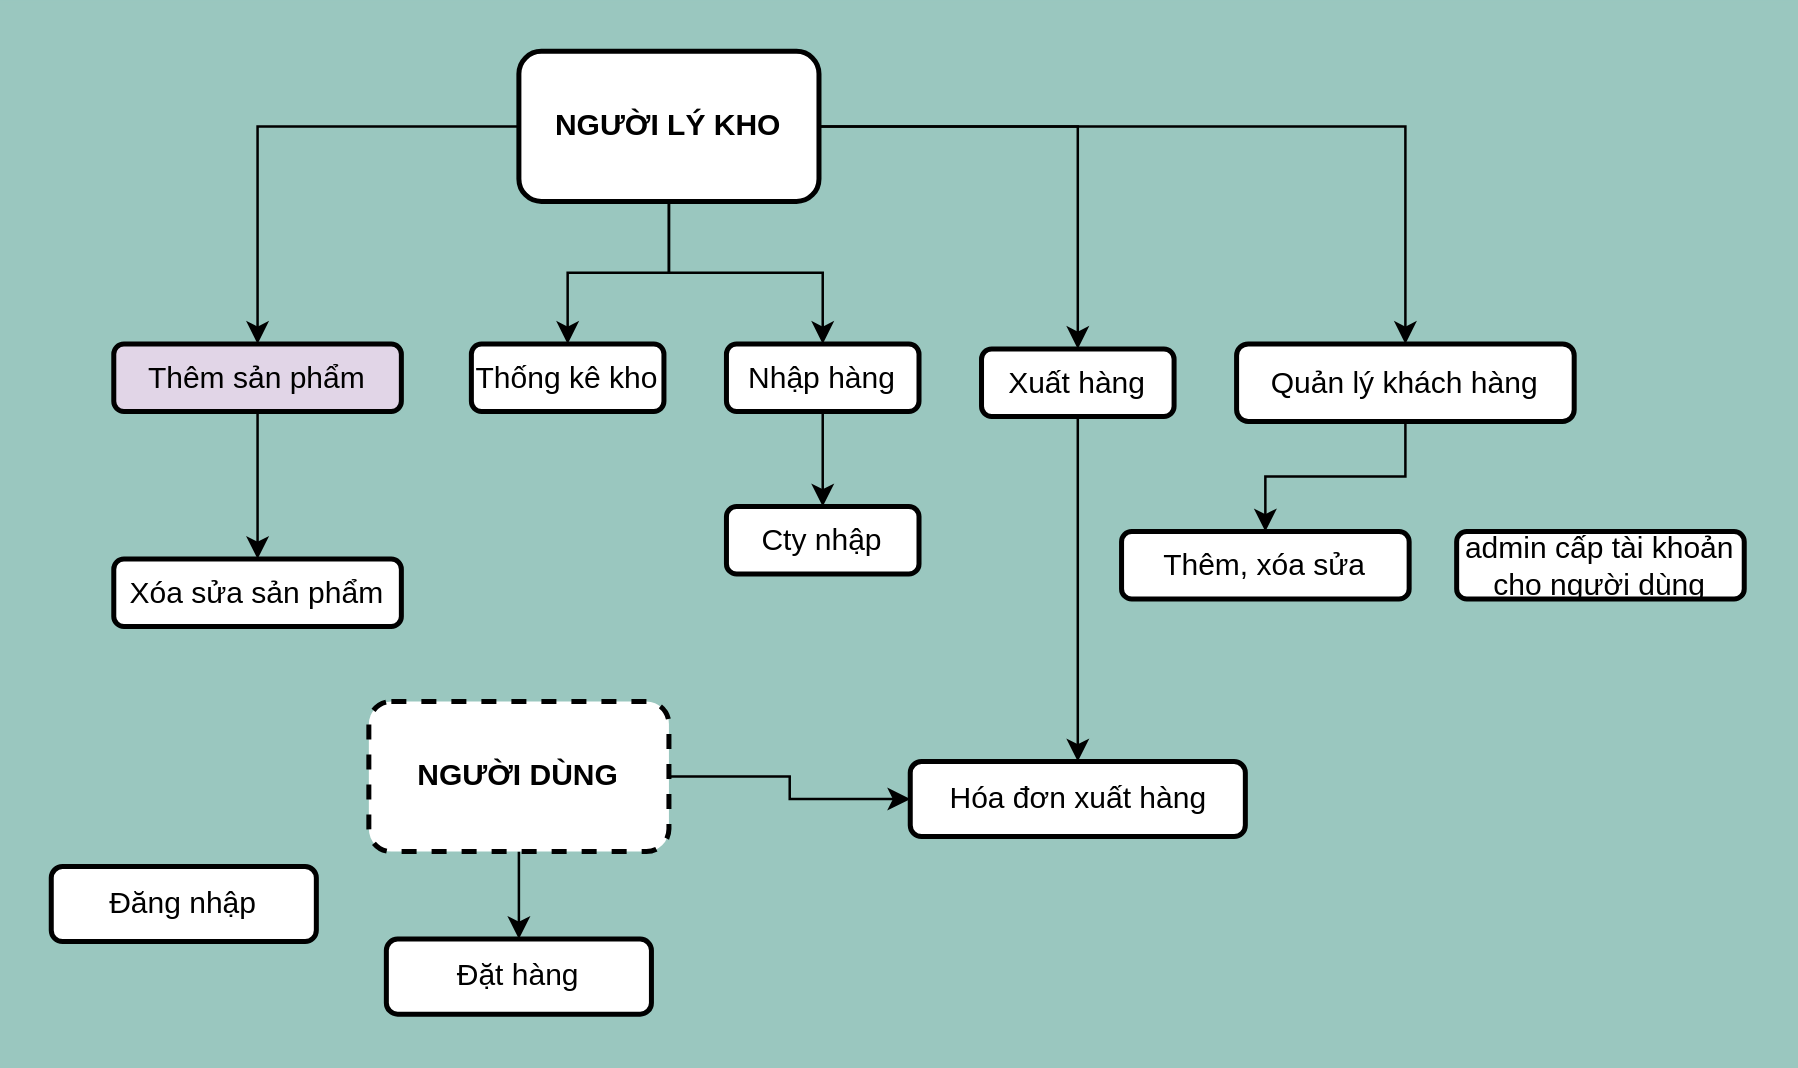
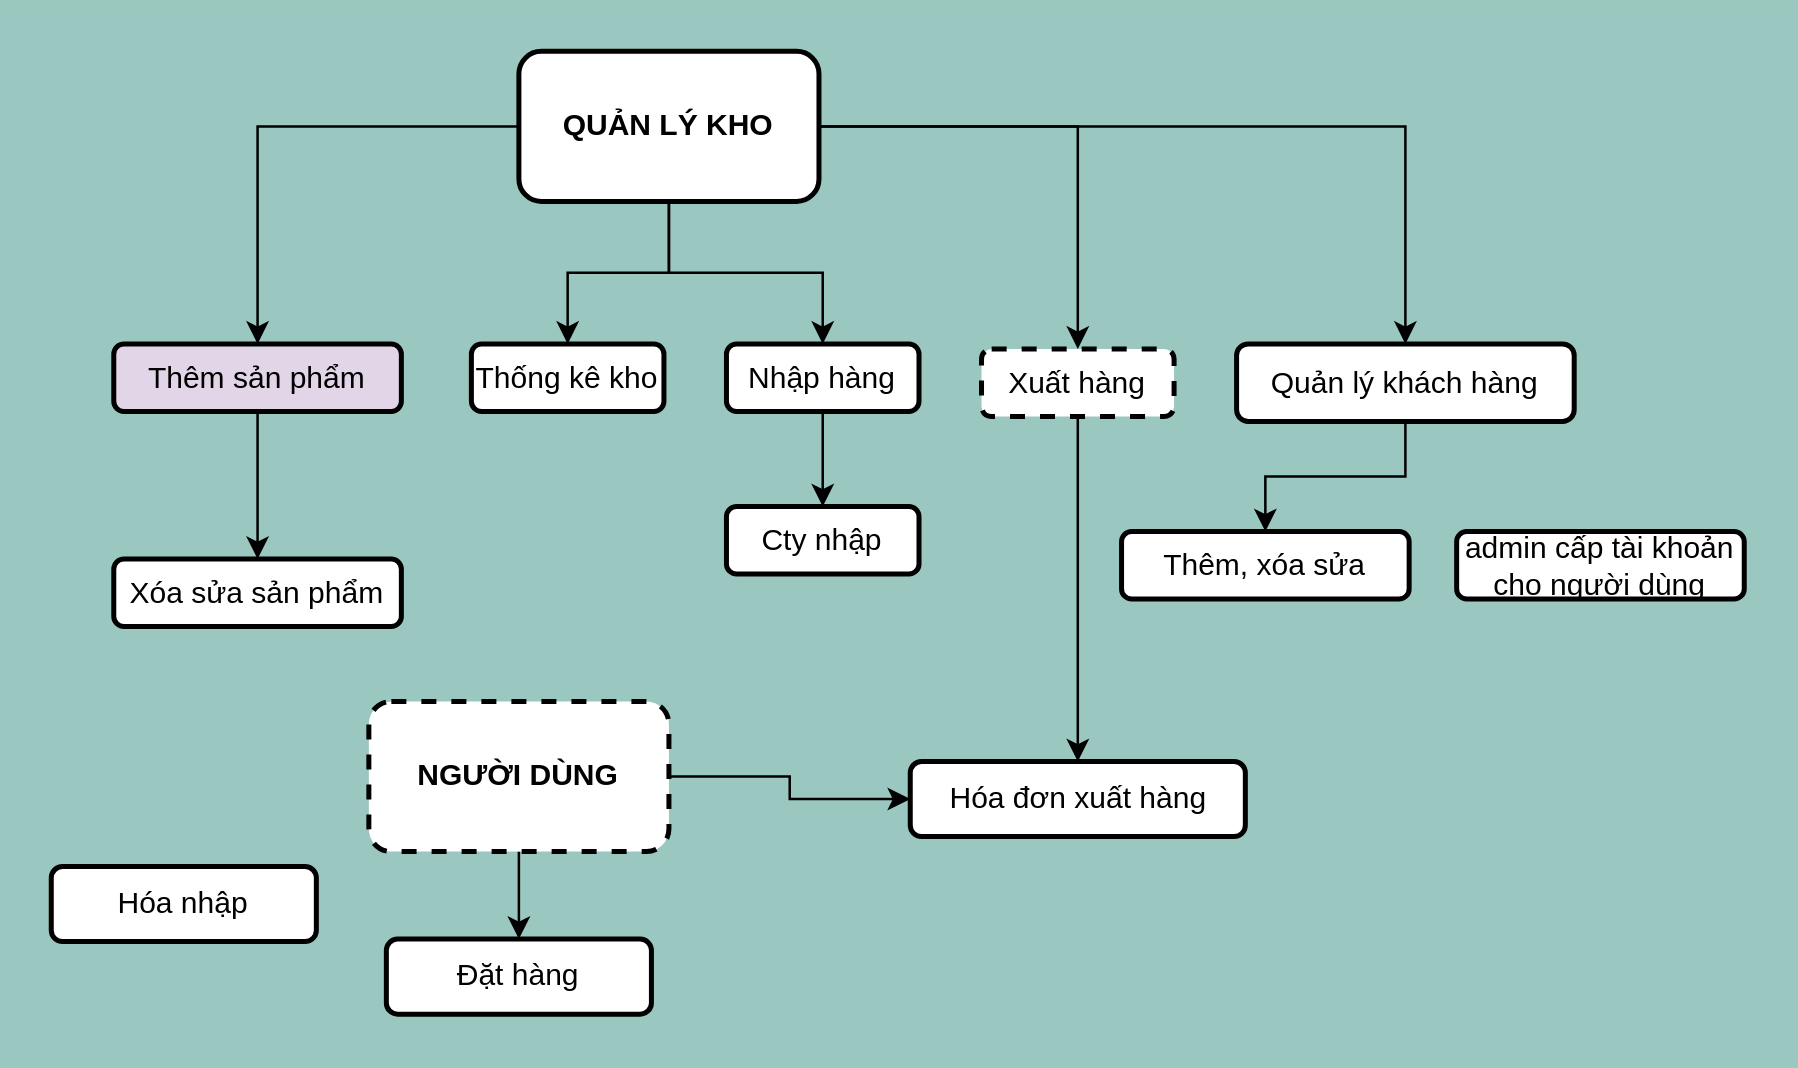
node "NGƯỜI LÝ KHO": label "NGƯỜI LÝ KHO" -> "QUẢN LÝ KHO"
node "Xuất hàng": style solid -> dashed
node "Đăng nhập": label "Đăng nhập" -> "Hóa nhập"
